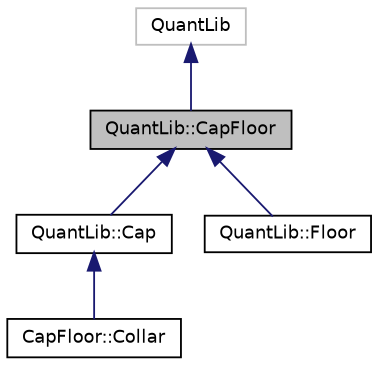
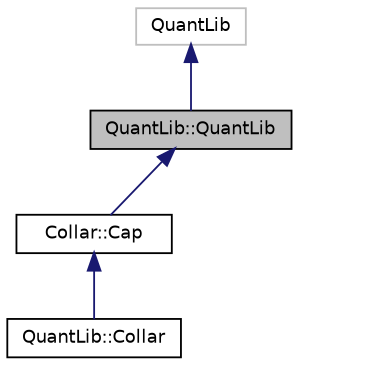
node "QuantLib::CapFloor": label "QuantLib::CapFloor" -> "QuantLib::QuantLib"
node "QuantLib::Cap": label "QuantLib::Cap" -> "Collar::Cap"
node "QuantLib::Floor": removed
node "CapFloor::Collar": label "CapFloor::Collar" -> "QuantLib::Collar"
